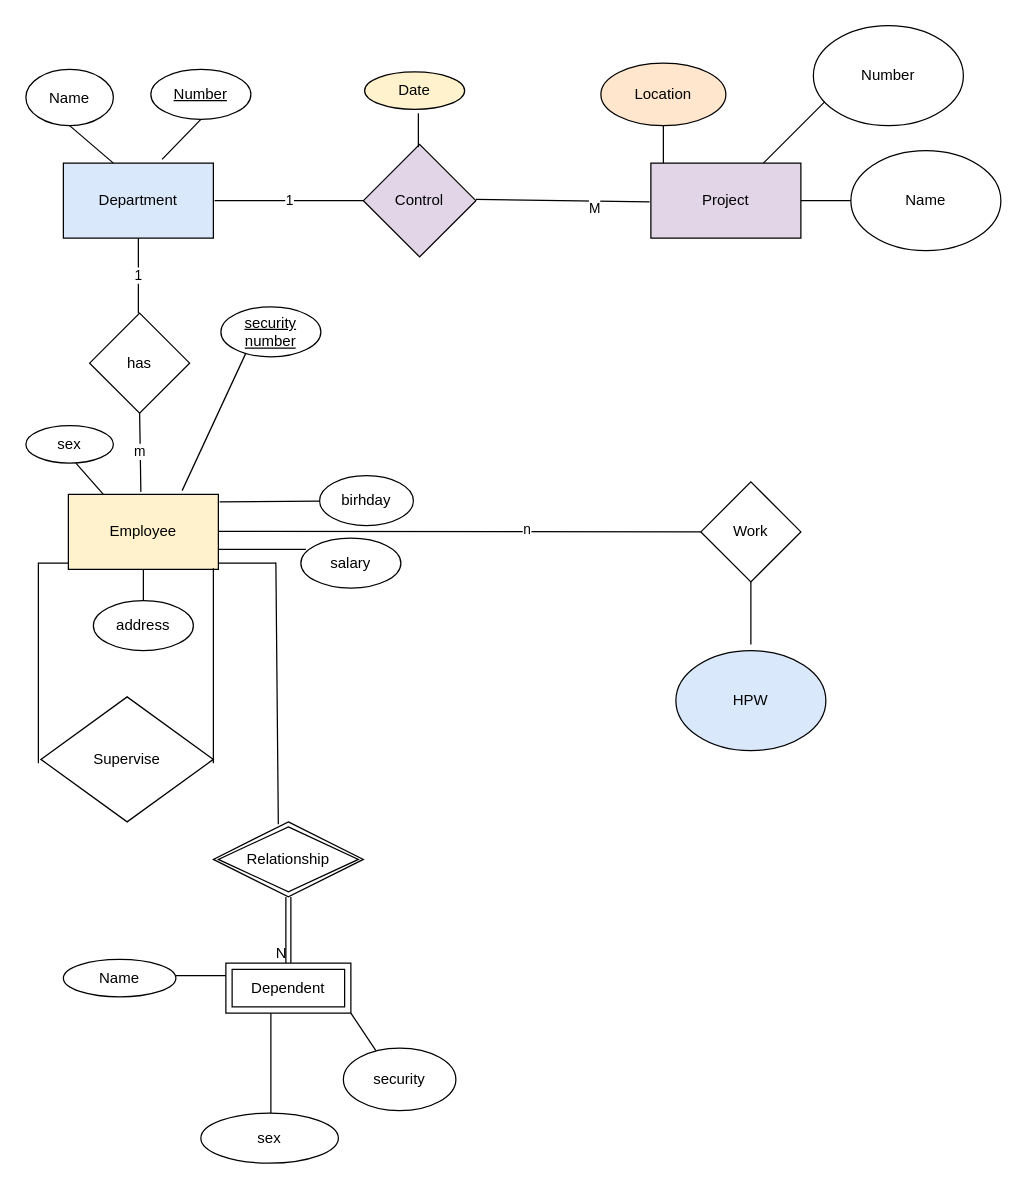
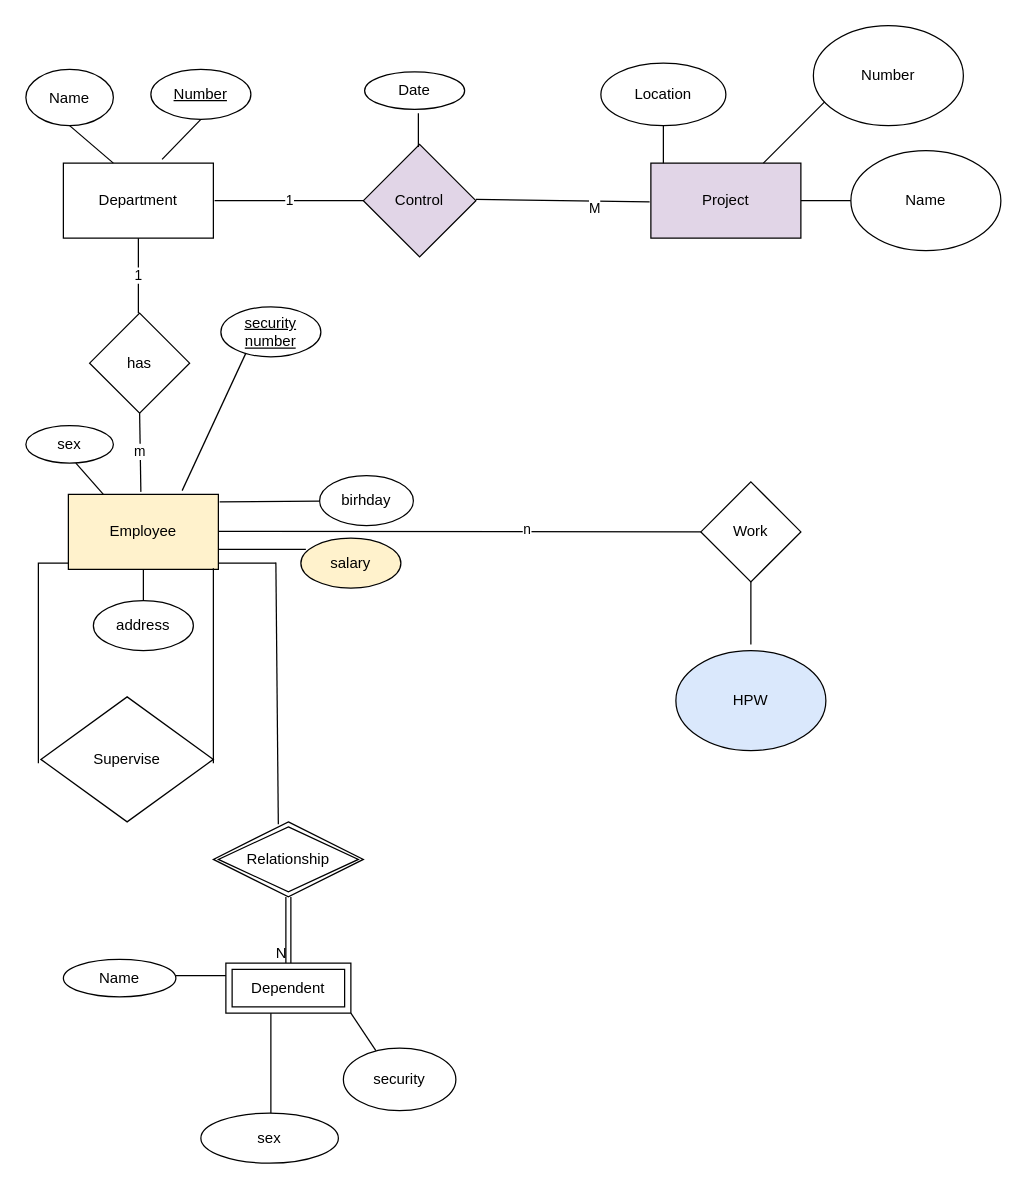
node "Date": fillcolor #fff2cc -> #ffffff
node "Location": fillcolor #ffe6cc -> #ffffff
node "Department": fillcolor #dae8fc -> #ffffff
node "salary": fillcolor #ffffff -> #fff2cc
